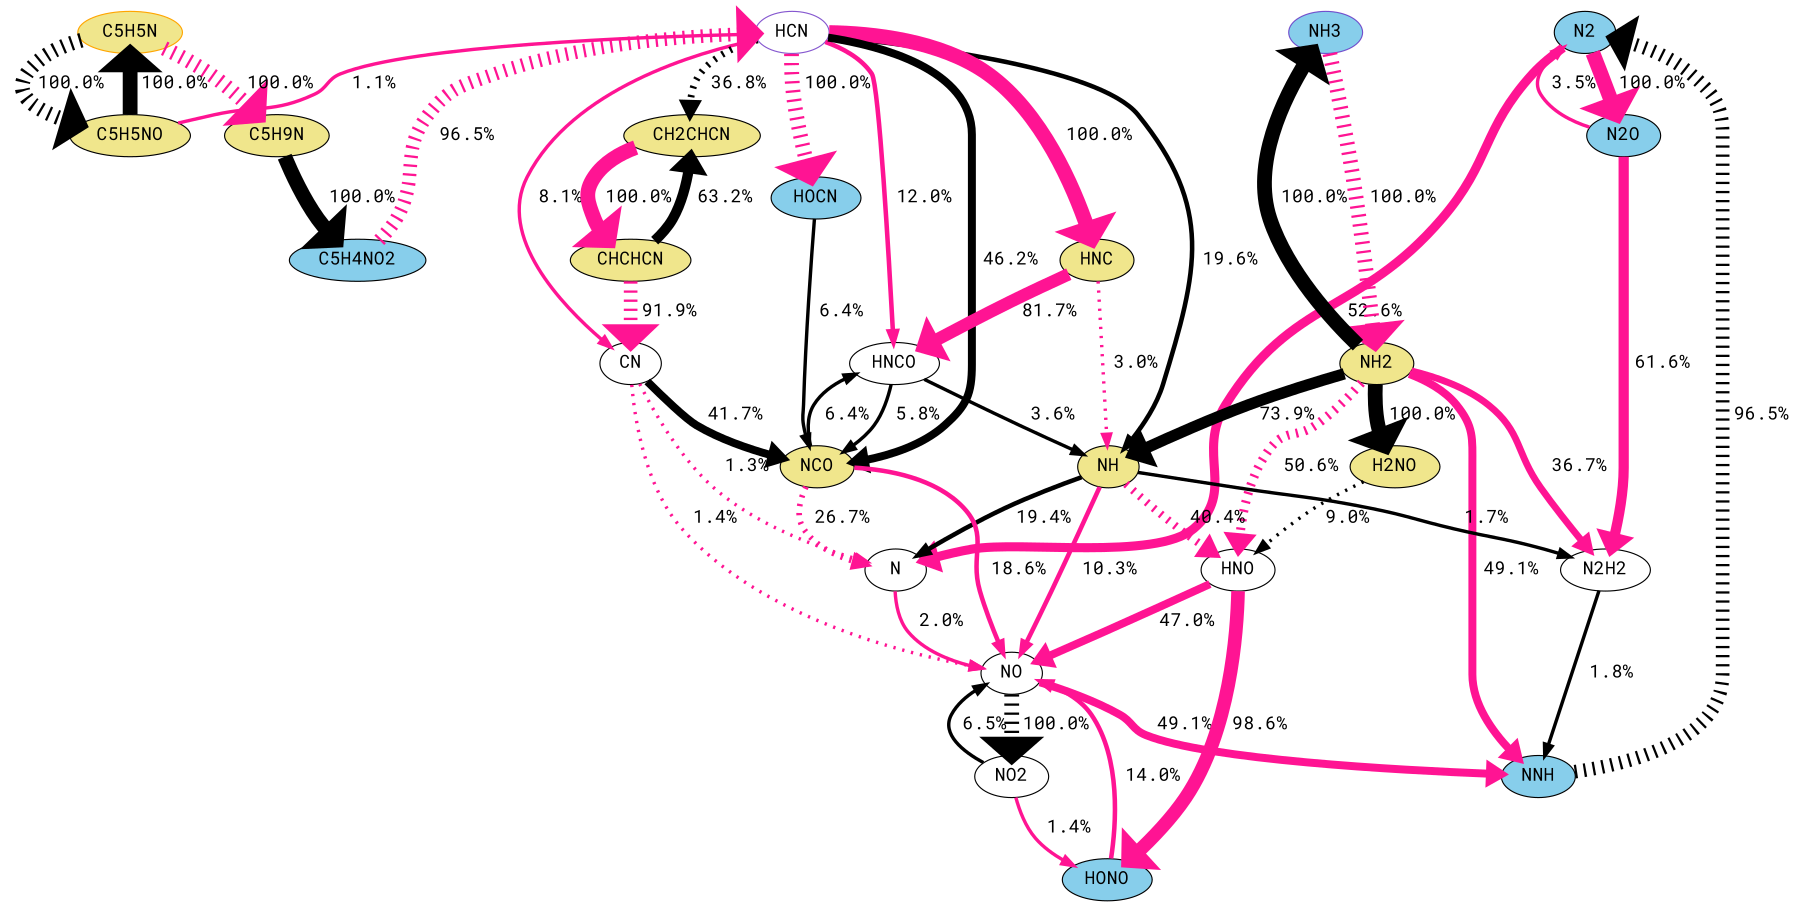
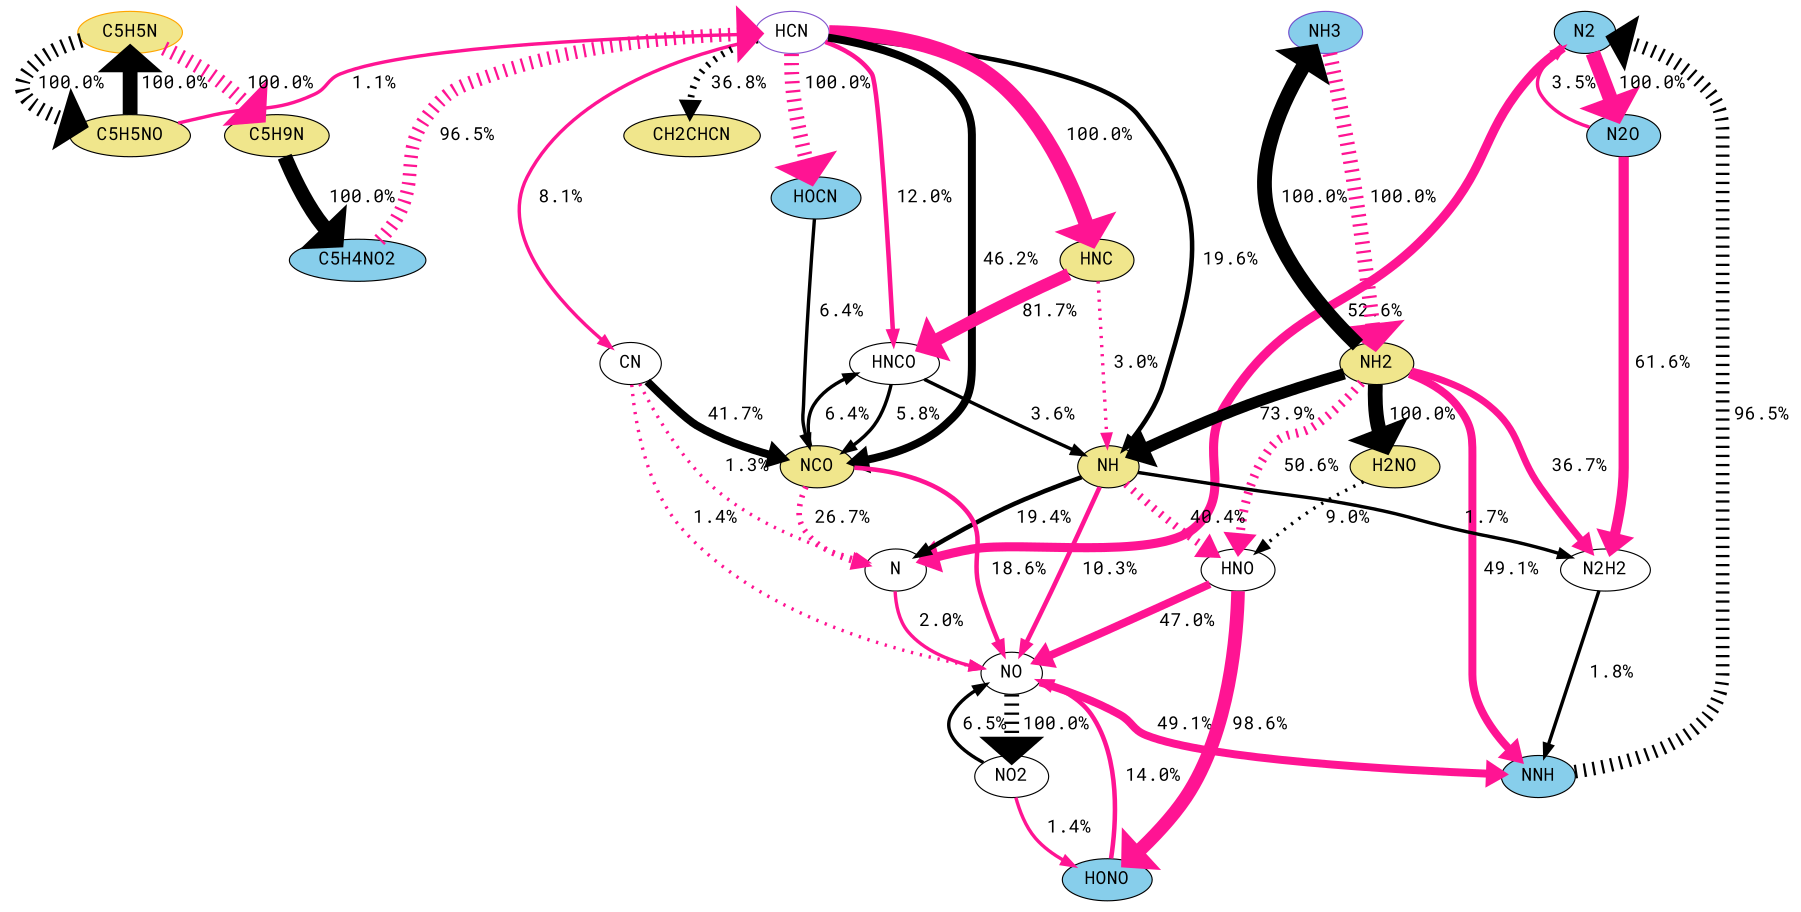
node "CHCHCN": removed
